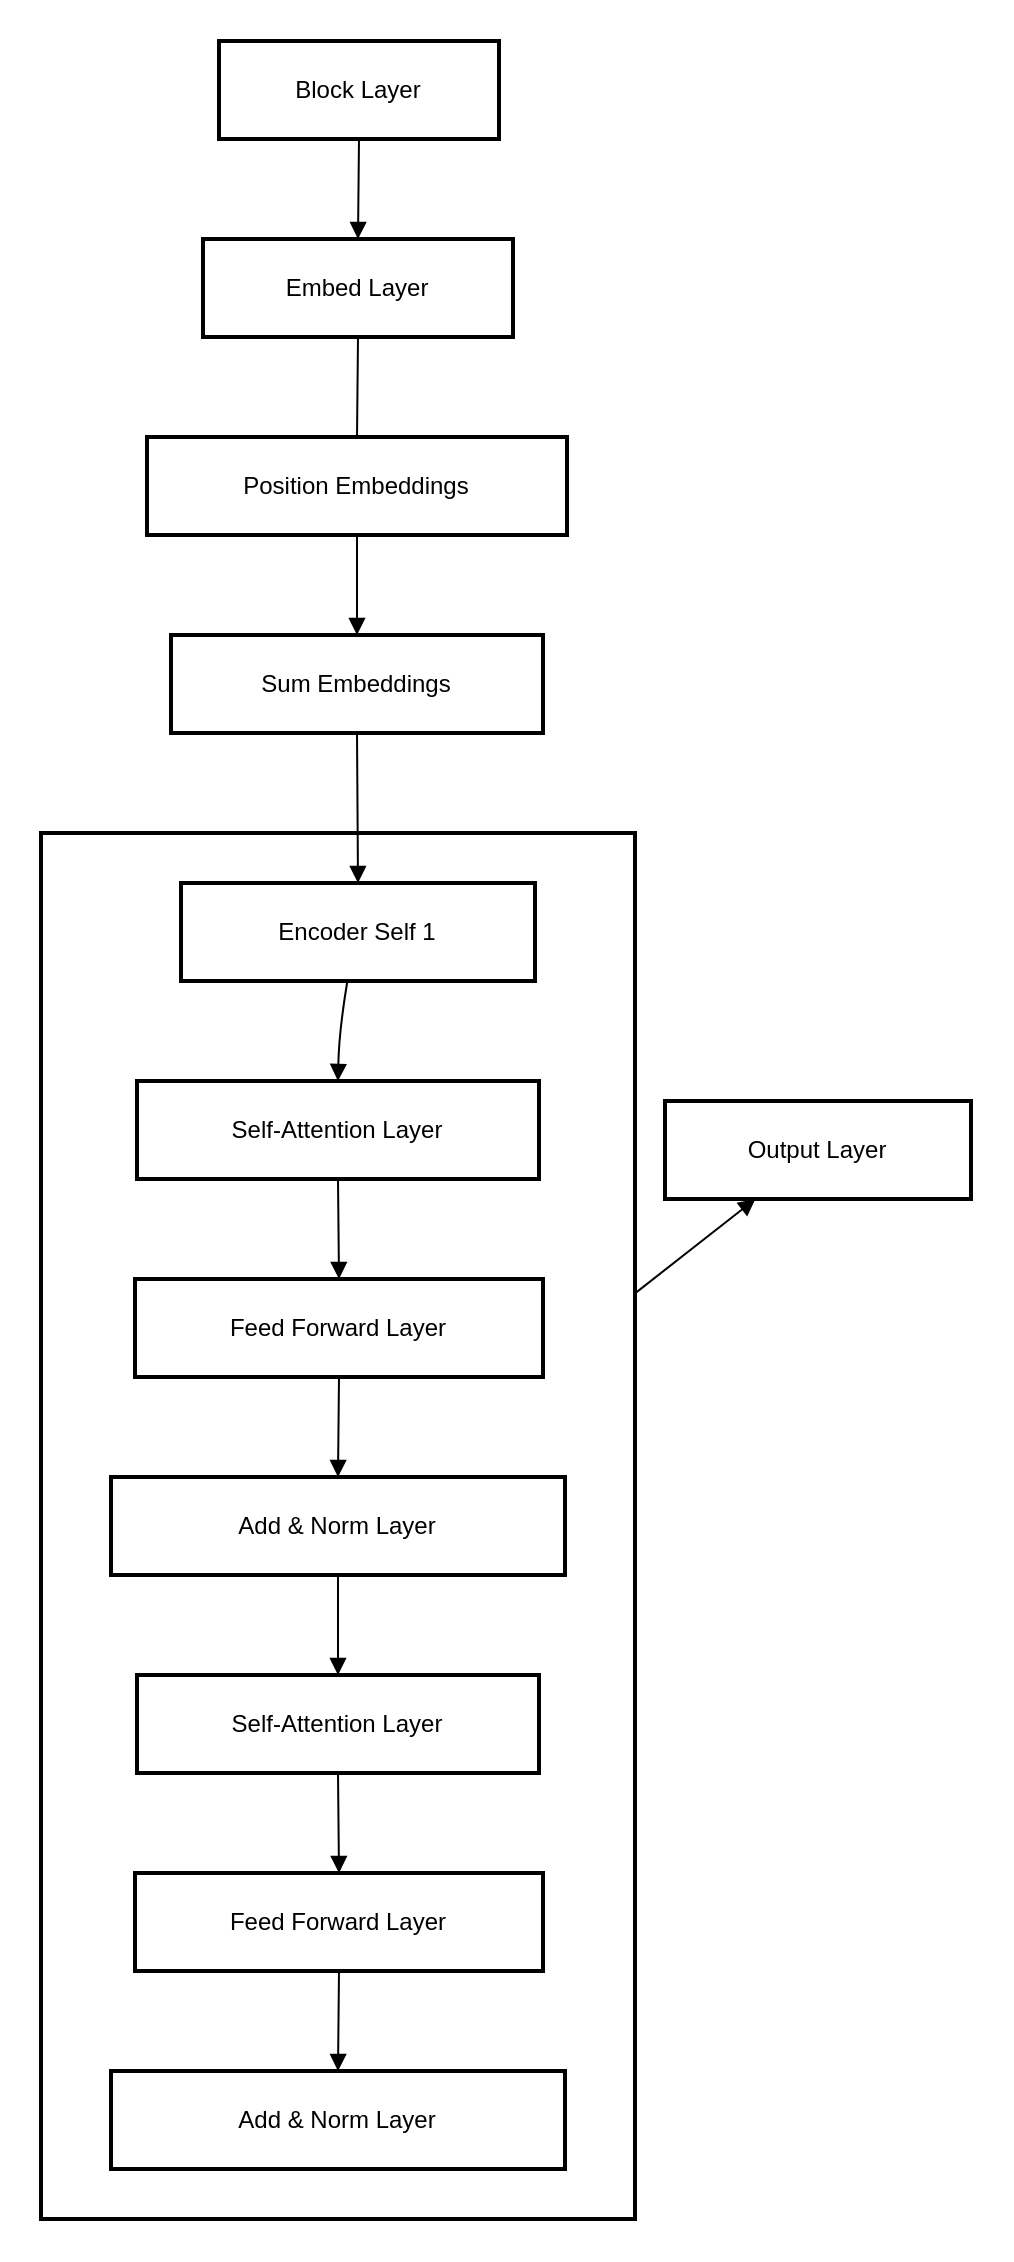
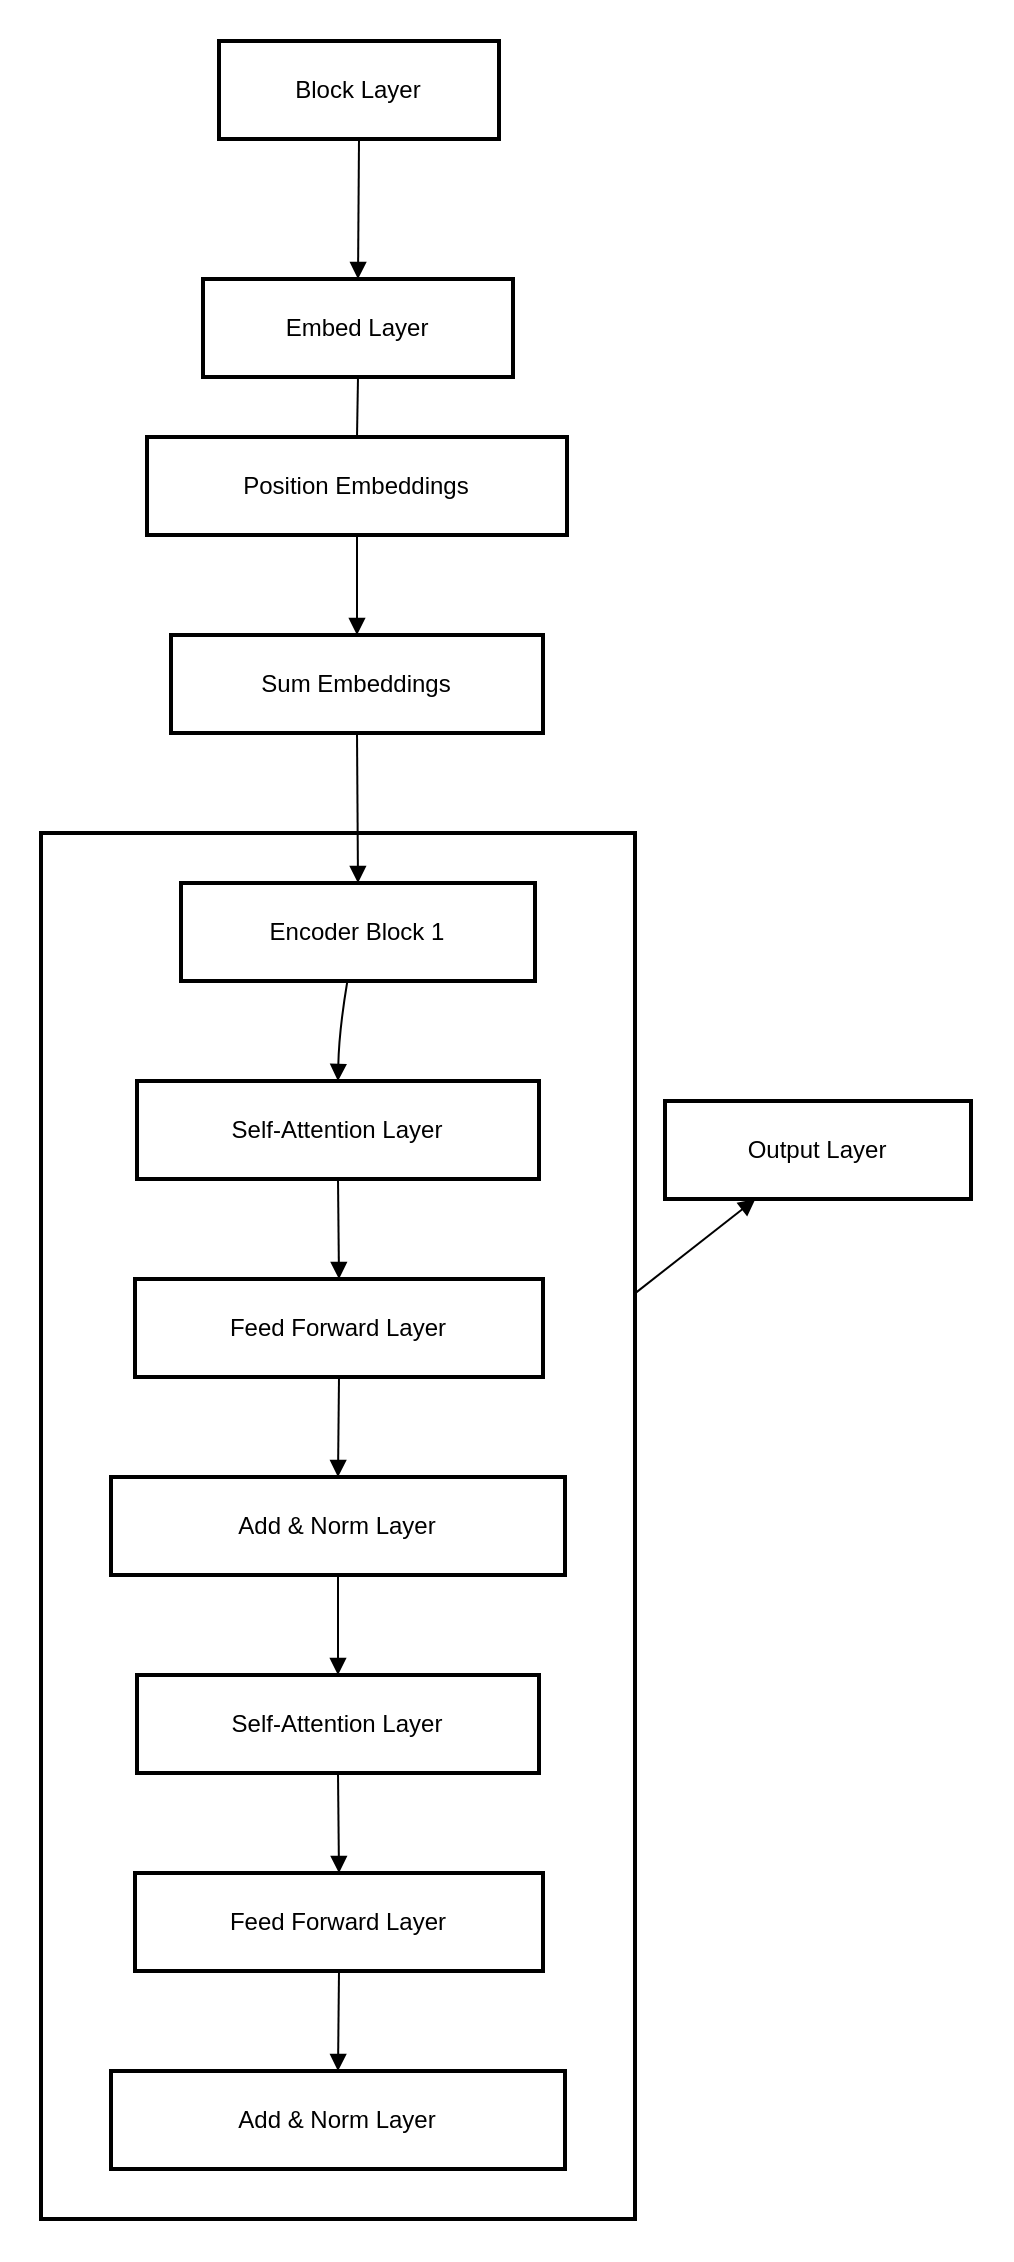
node "Embed Layer": moved (358, 288) -> (358, 328)
node "Encoder Self 1": label "Encoder Self 1" -> "Encoder Block 1"
